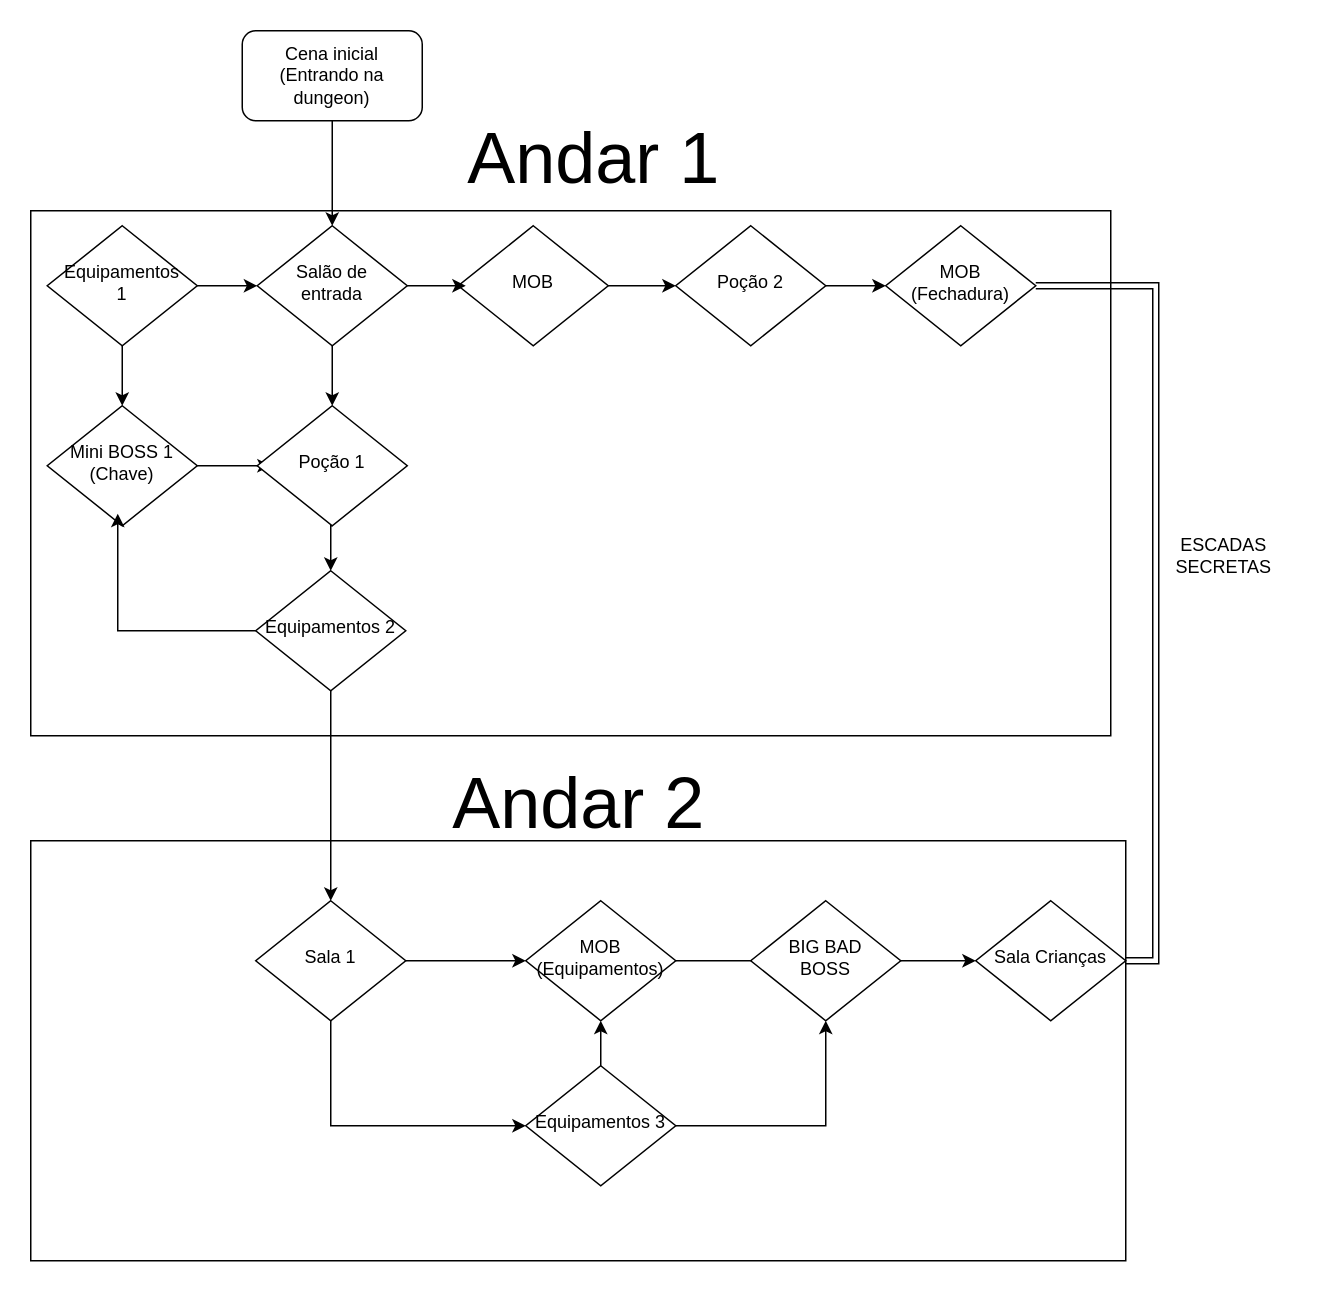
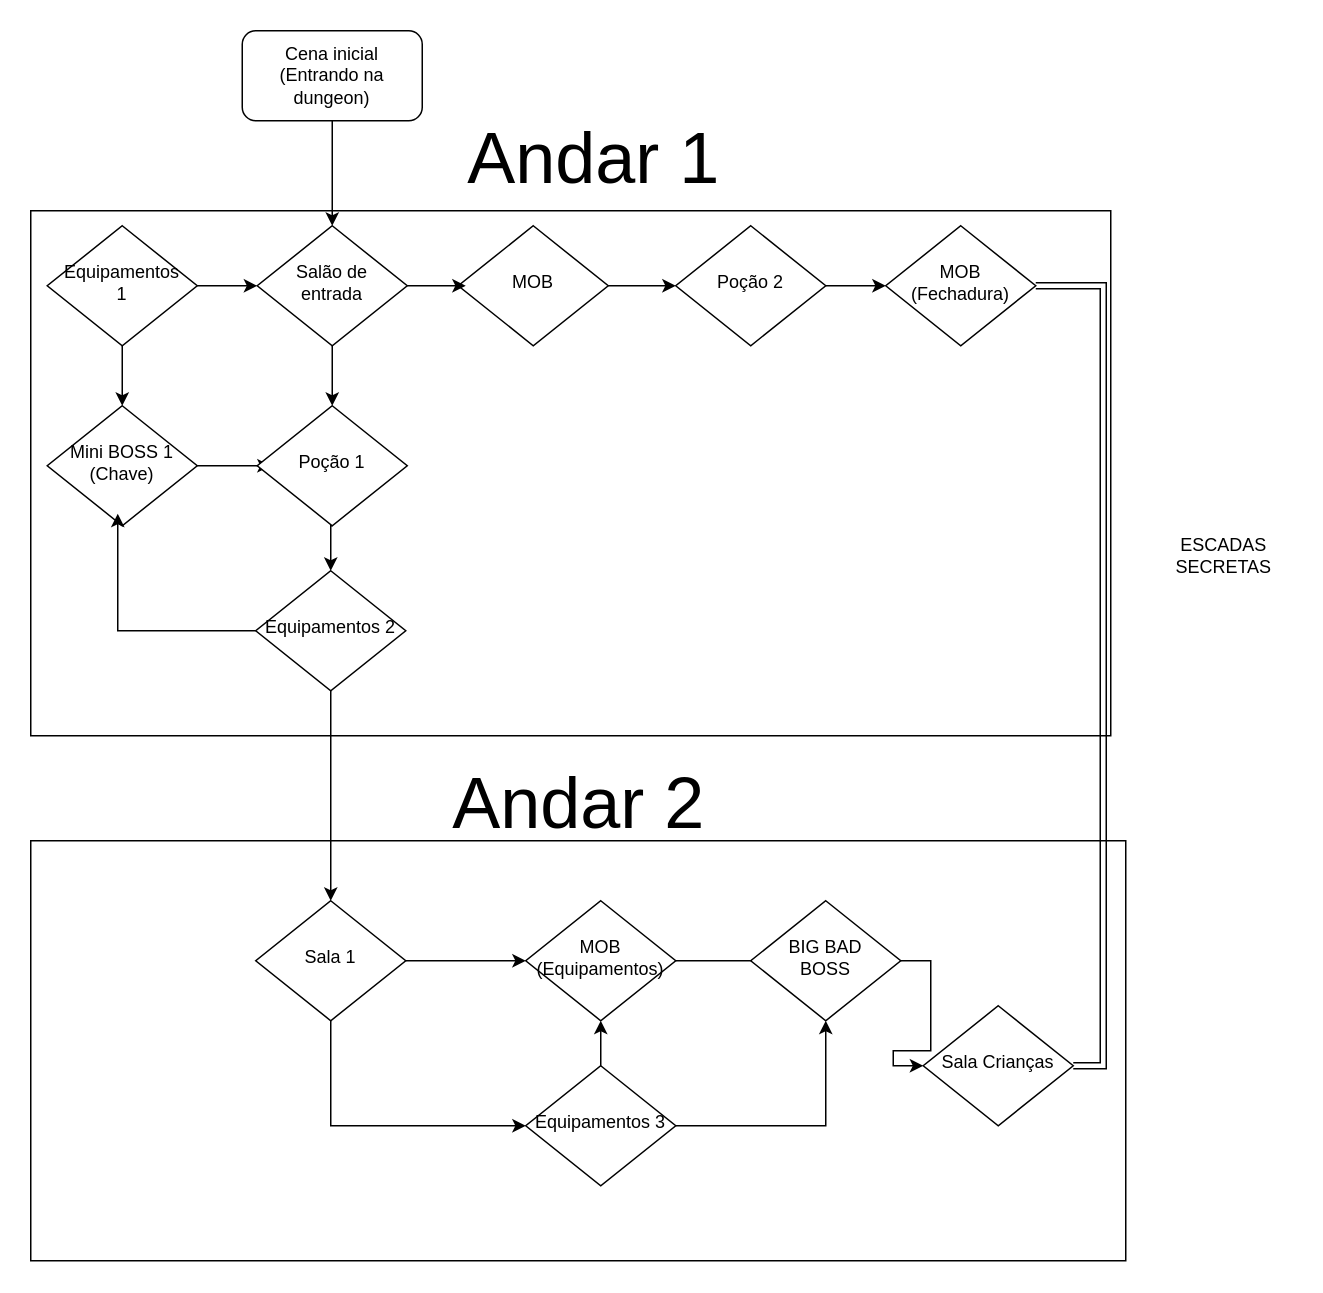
node "Sala Crianças": moved (1051, 961) -> (998, 1066)
